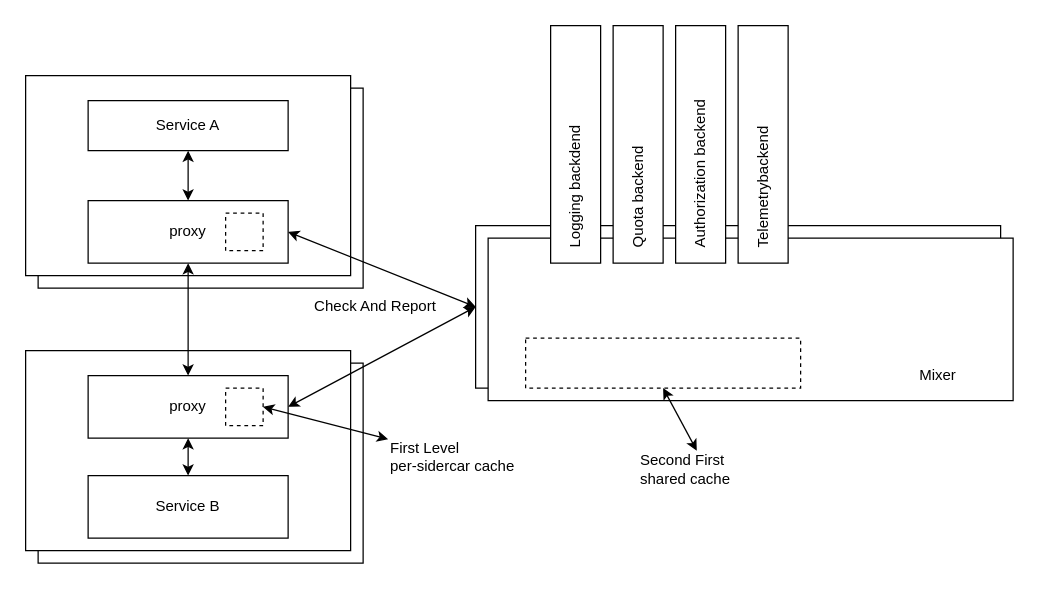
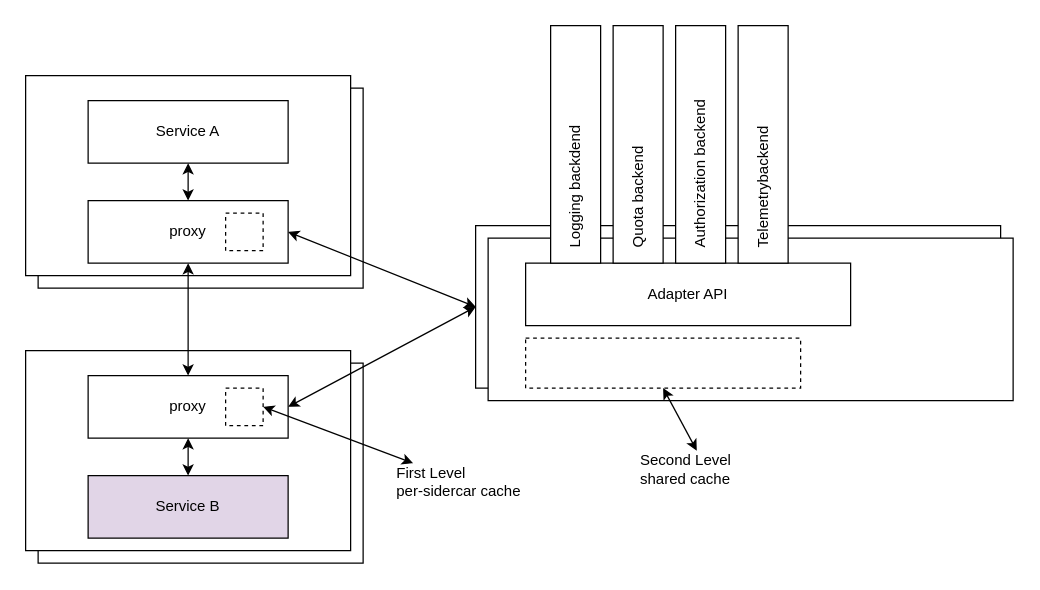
node "Service A": size 200x50 -> 200x63
node "Adapter API": added
node "Check And Report": removed
node "Mixer": removed
node "First Level per-sidercar cache": moved (457, 457) -> (463, 482)
node "Second First shared cache": label "Second First shared cache" -> "Second Level shared cache"
node "Service B": fillcolor #ffffff -> #e1d5e7
